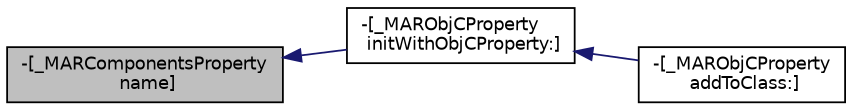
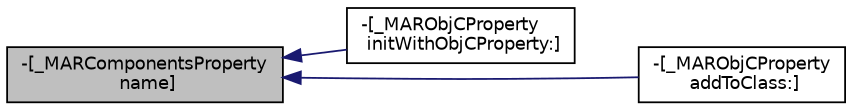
edge "-[_MARObjCProperty addToClass:]" -> "-[_MARObjCProperty initWithObjCProperty:]": now "-[_MARObjCProperty addToClass:]" -> "-[_MARComponentsProperty name]"
